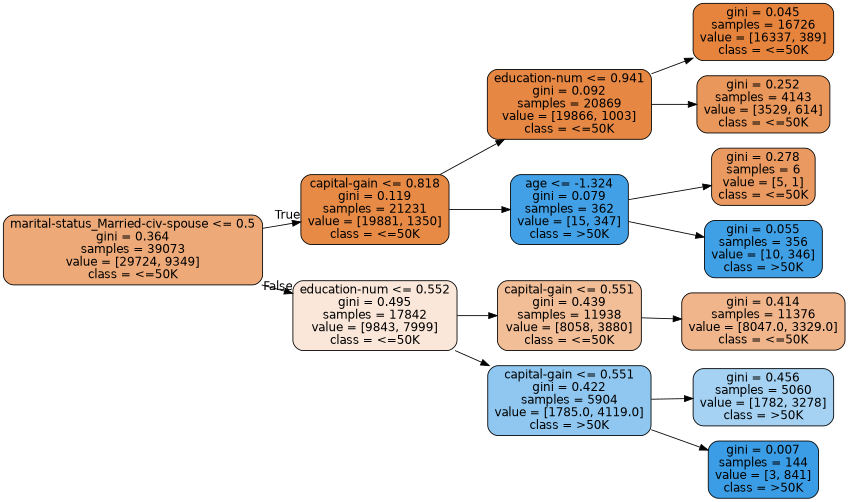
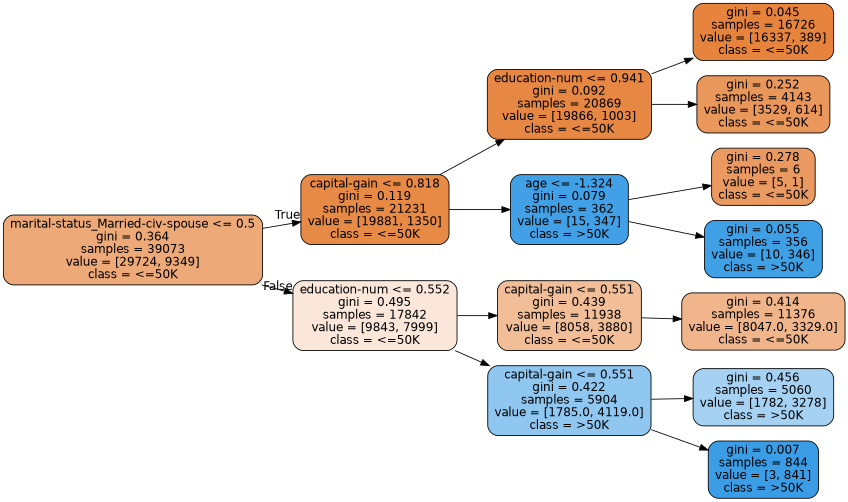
node "gini = 0.007 samples = 144 value = [3, 841] class = >50K": label "gini = 0.007 samples = 144 value = [3, 841] class = >50K" -> "gini = 0.007 samples = 844 value = [3, 841] class = >50K"
